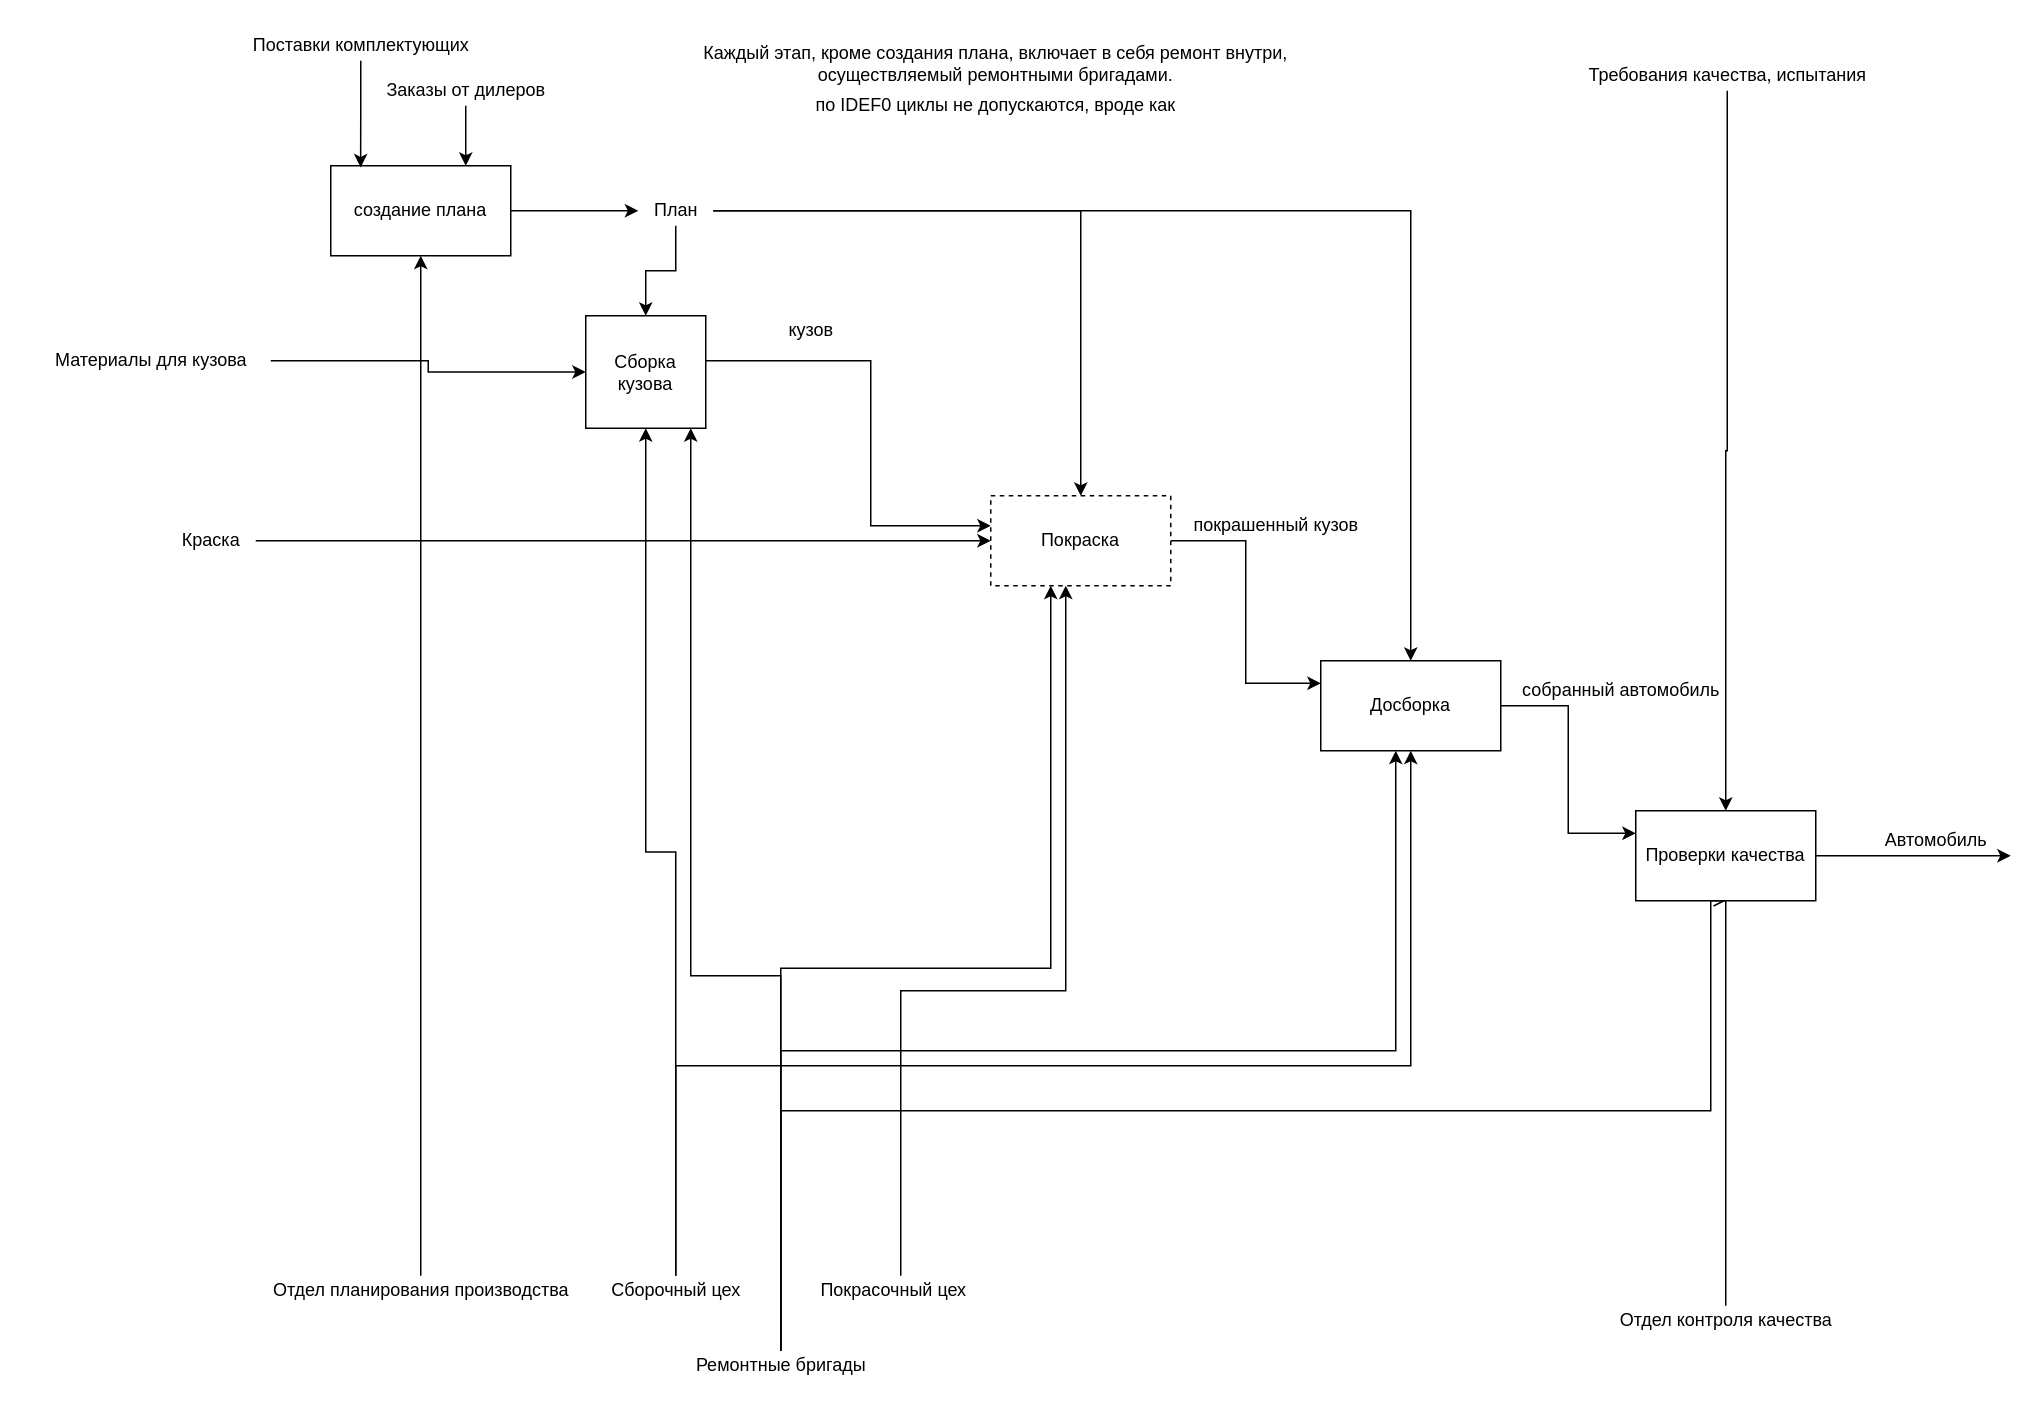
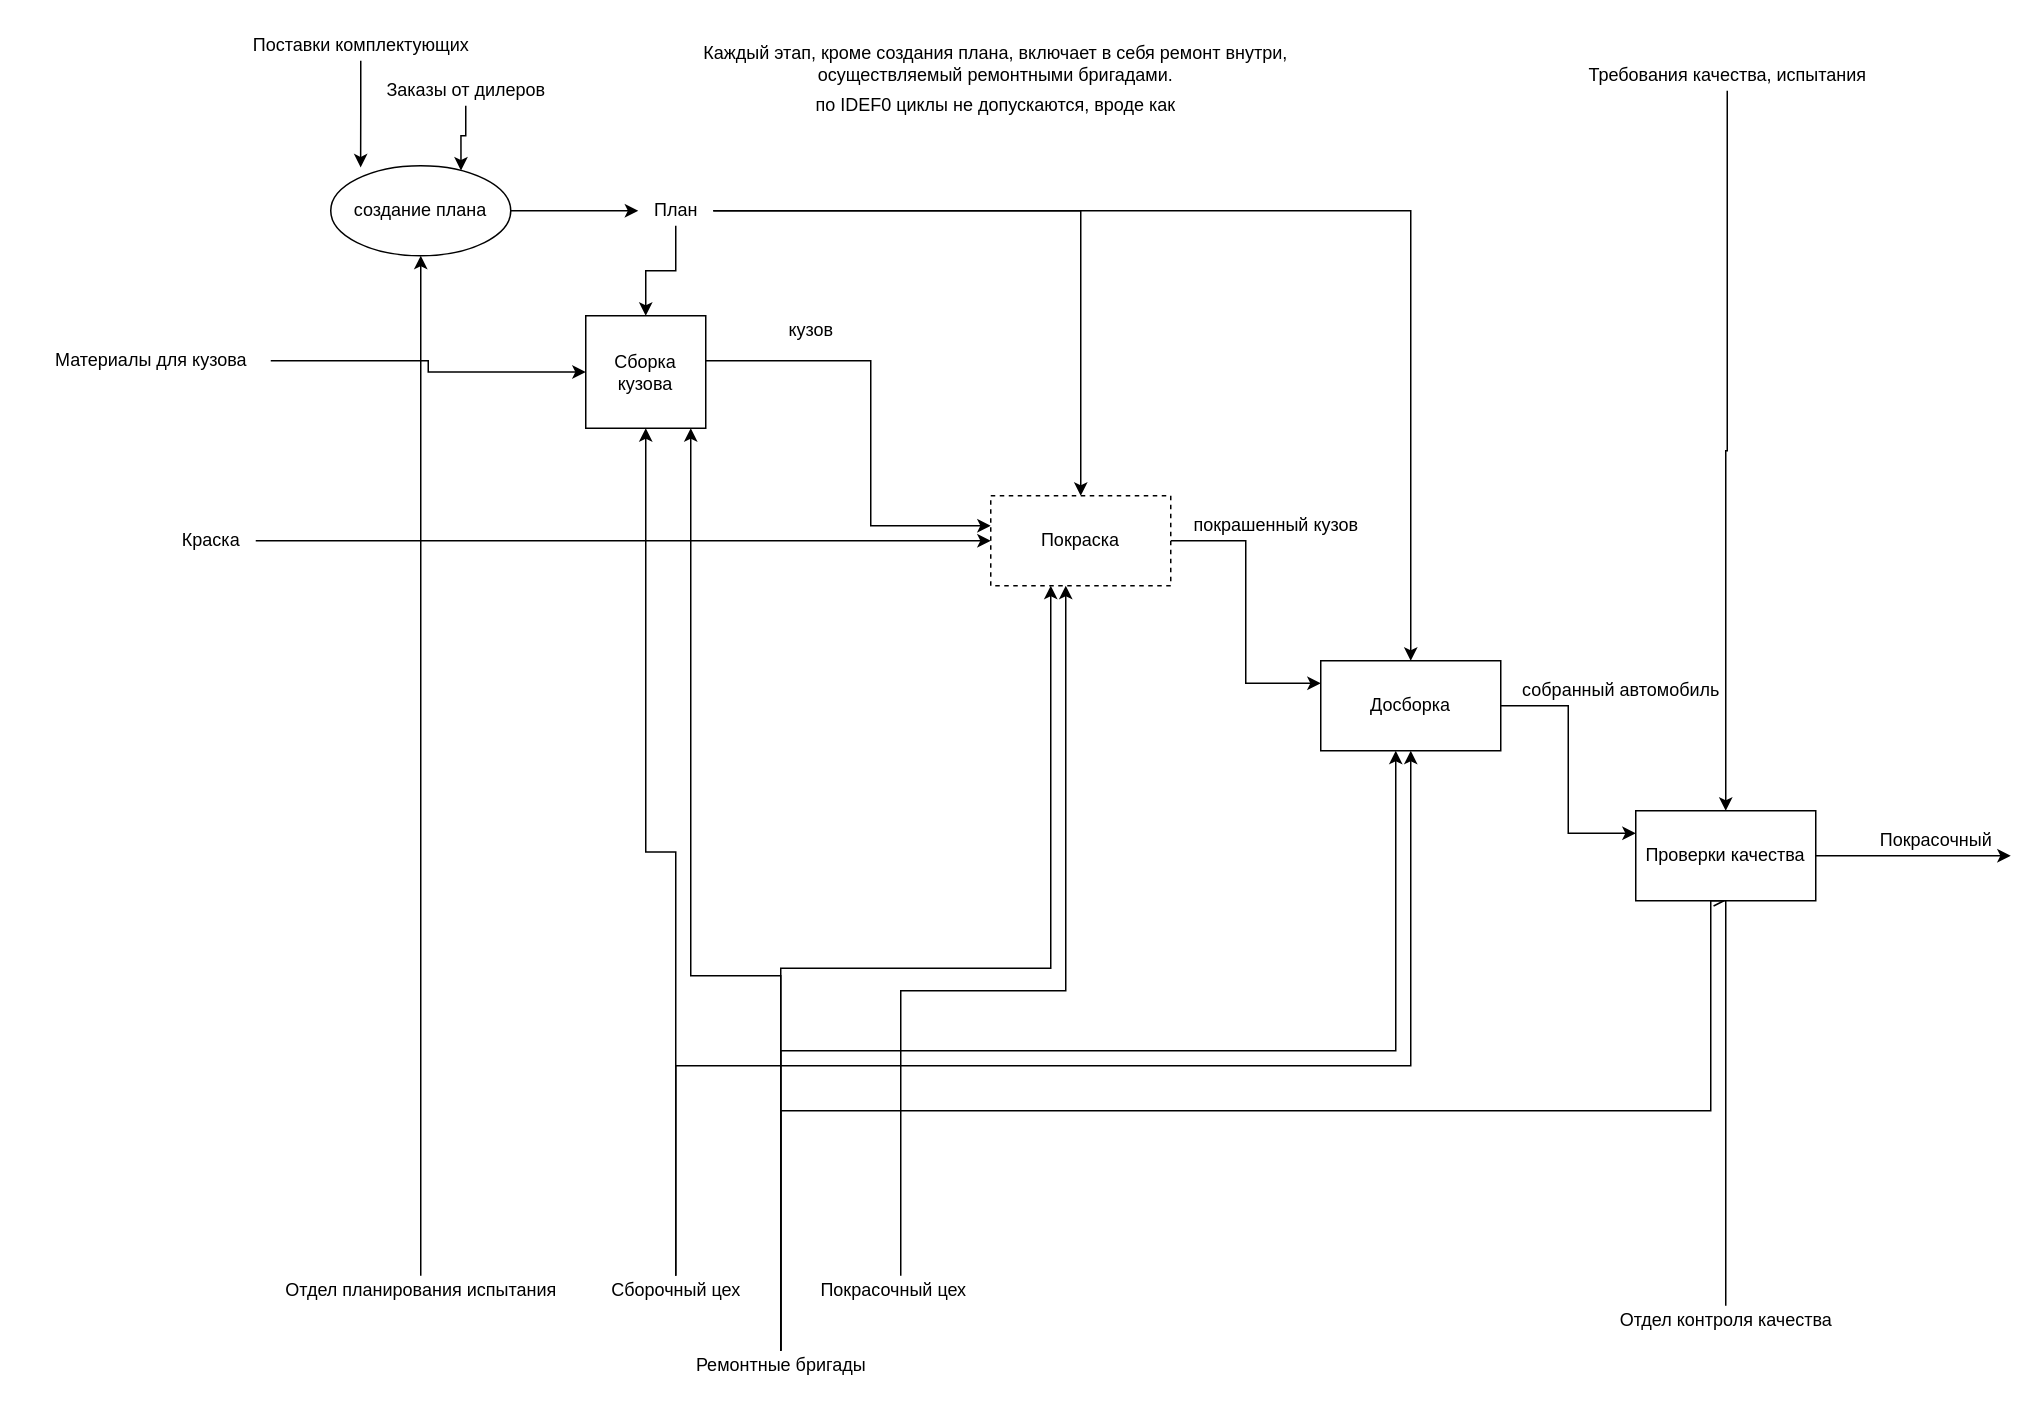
node "создание плана": shape rectangle -> ellipse
node "Автомобиль": label "Автомобиль" -> "Покрасочный"
node "Отдел планирования производства": label "Отдел планирования производства" -> "Отдел планирования испытания"
